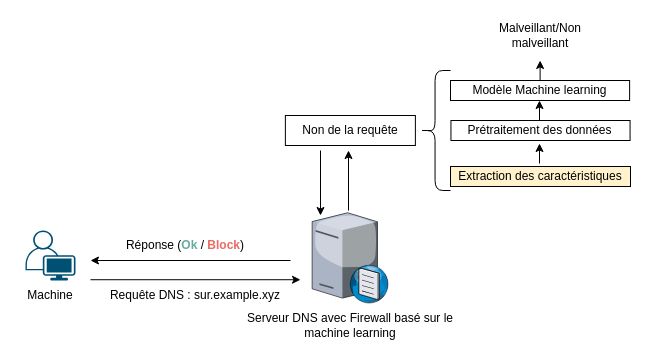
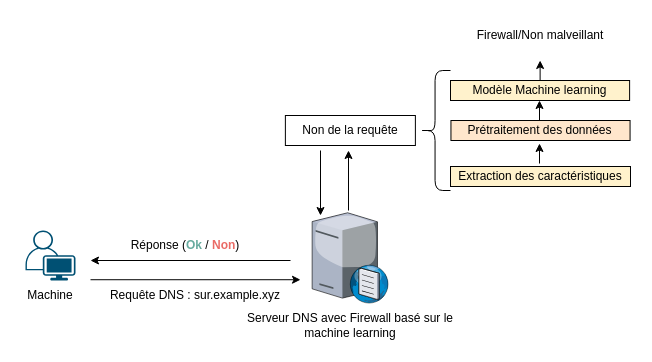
node "Malveillant/Non malveillant": label "Malveillant/Non malveillant" -> "Firewall/Non malveillant"
node "Modèle Machine learning": fillcolor #ffffff -> #fff2cc
node "Prétraitement des données": fillcolor #ffffff -> #ffe6cc
node "Réponse (Ok / Block)": label "Réponse (Ok / Block)" -> "Réponse (Ok / Non)"
